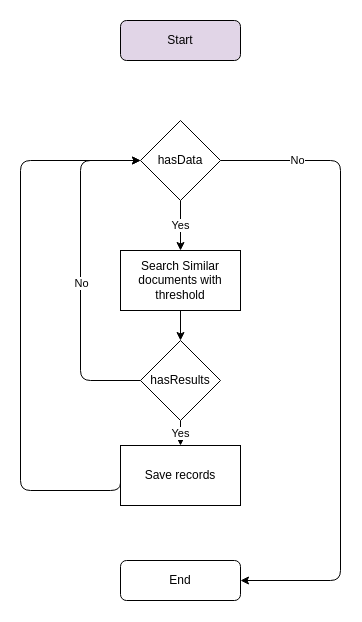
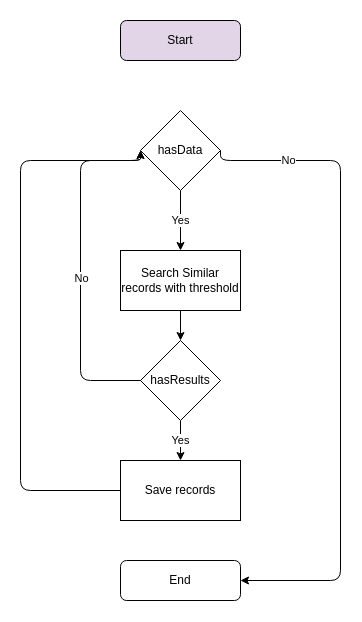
node "hasData": moved (181, 161) -> (181, 151)
node "Search Similar documents with threshold": label "Search Similar documents with threshold" -> "Search Similar records with threshold"
node "Save records": moved (181, 476) -> (181, 491)
